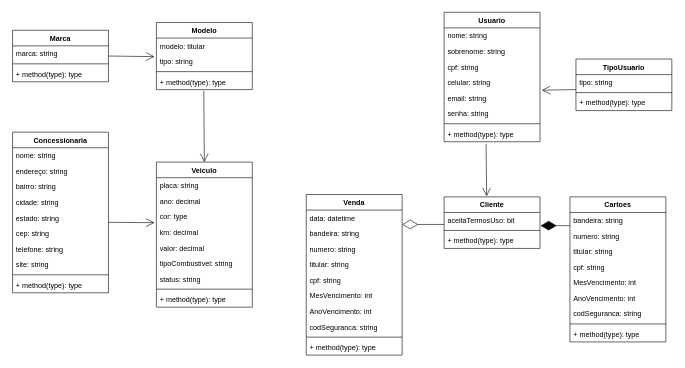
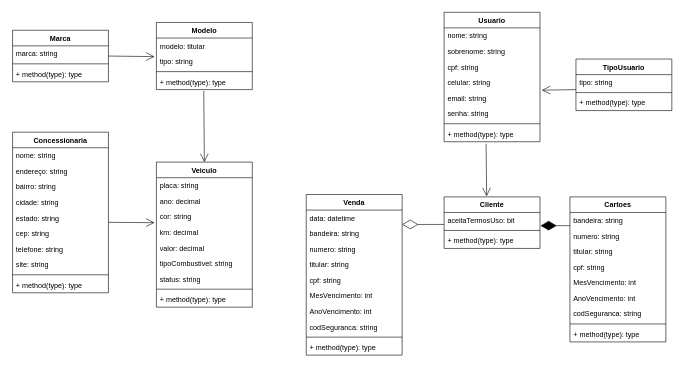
node "cor: type": label "cor: type" -> "cor: string"
